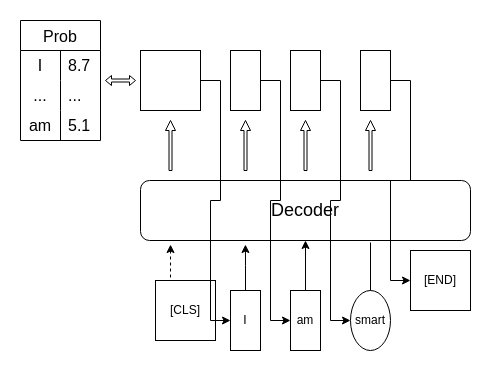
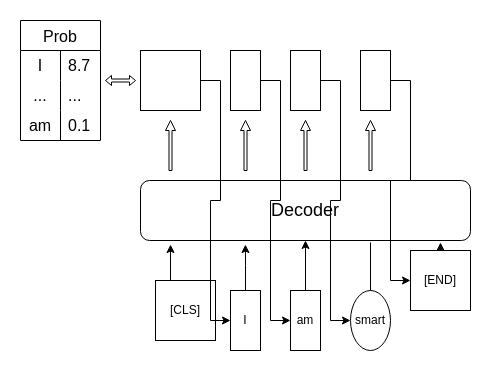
node "5.1": label "5.1" -> "0.1"
edge "[END]" -> "Decoder": added
edge "[CLS]" -> "Decoder": style dashed -> solid
